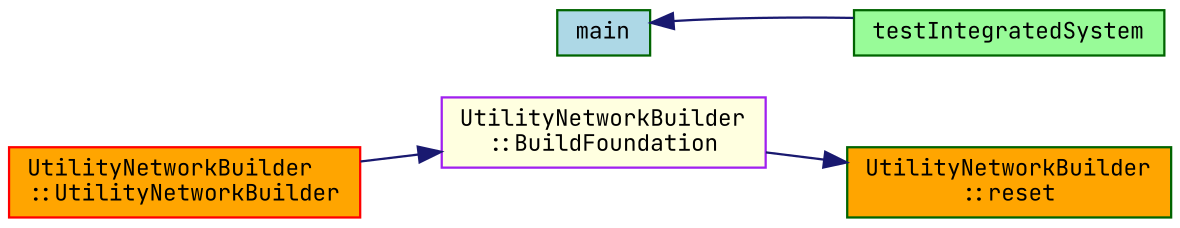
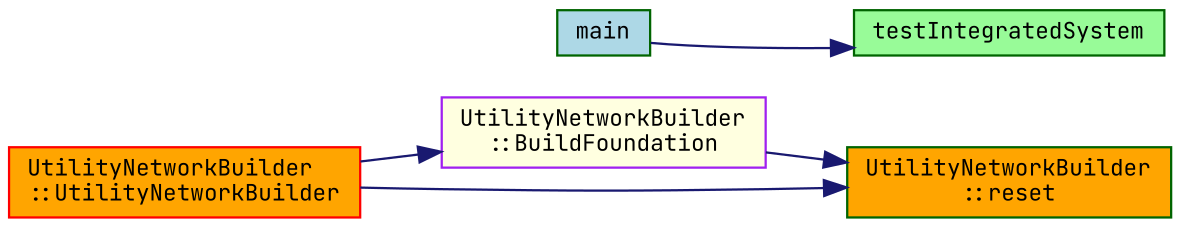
edge "testIntegratedSystem" -> "main": reversed
edge "UtilityNetworkBuilder ::UtilityNetworkBuilder" -> "UtilityNetworkBuilder ::reset": added
